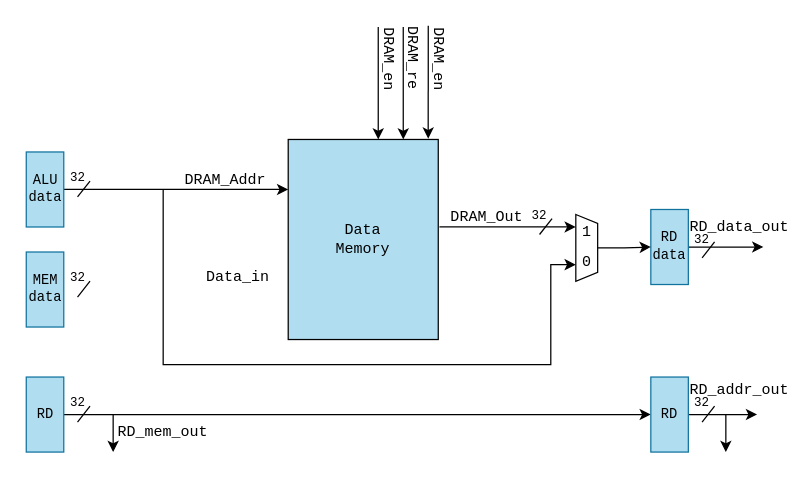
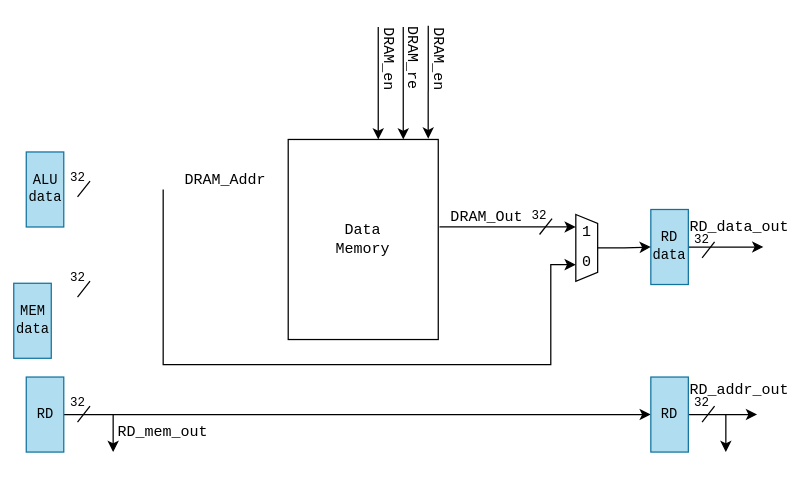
edge "ALU data" -> "Data Memory": removed
node "Data Memory": fillcolor #b1ddf0 -> #ffffff
node "Data_in": removed
node "MEM data": moved (45, 289) -> (33, 321)
